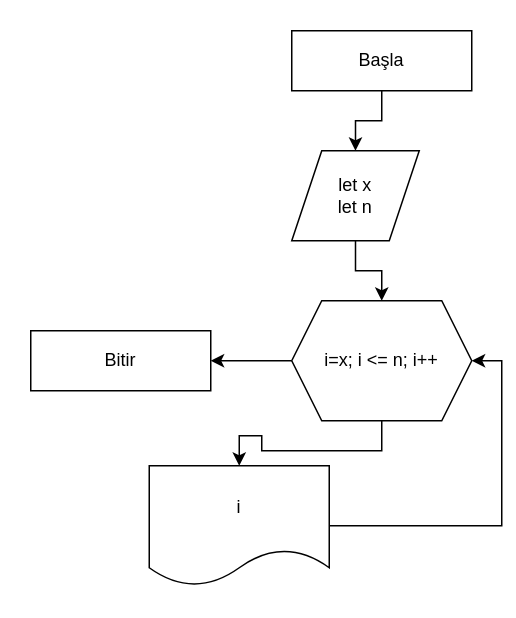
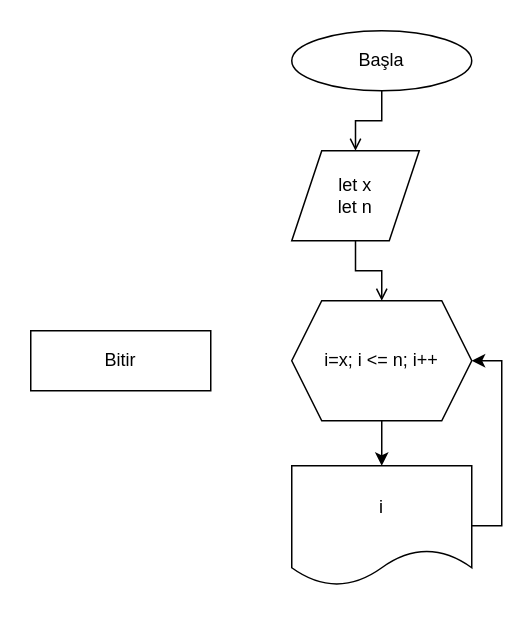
node "Başla": shape rectangle -> ellipse
edge "Başla" -> "let x let n": arrowhead classic -> open
edge "let x let n" -> "i=x; i <= n; i++": arrowhead classic -> open
edge "i=x; i <= n; i++" -> "Bitir": removed
node "i": moved (239, 526) -> (382, 526)
